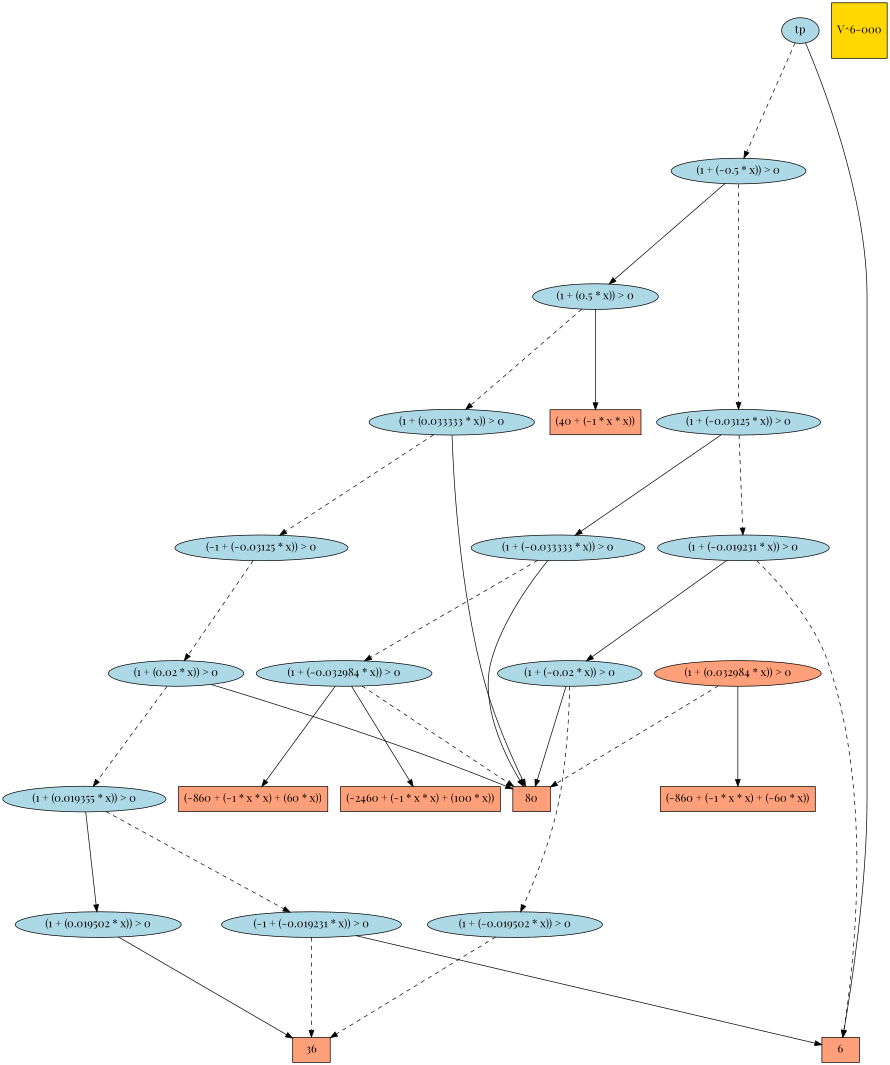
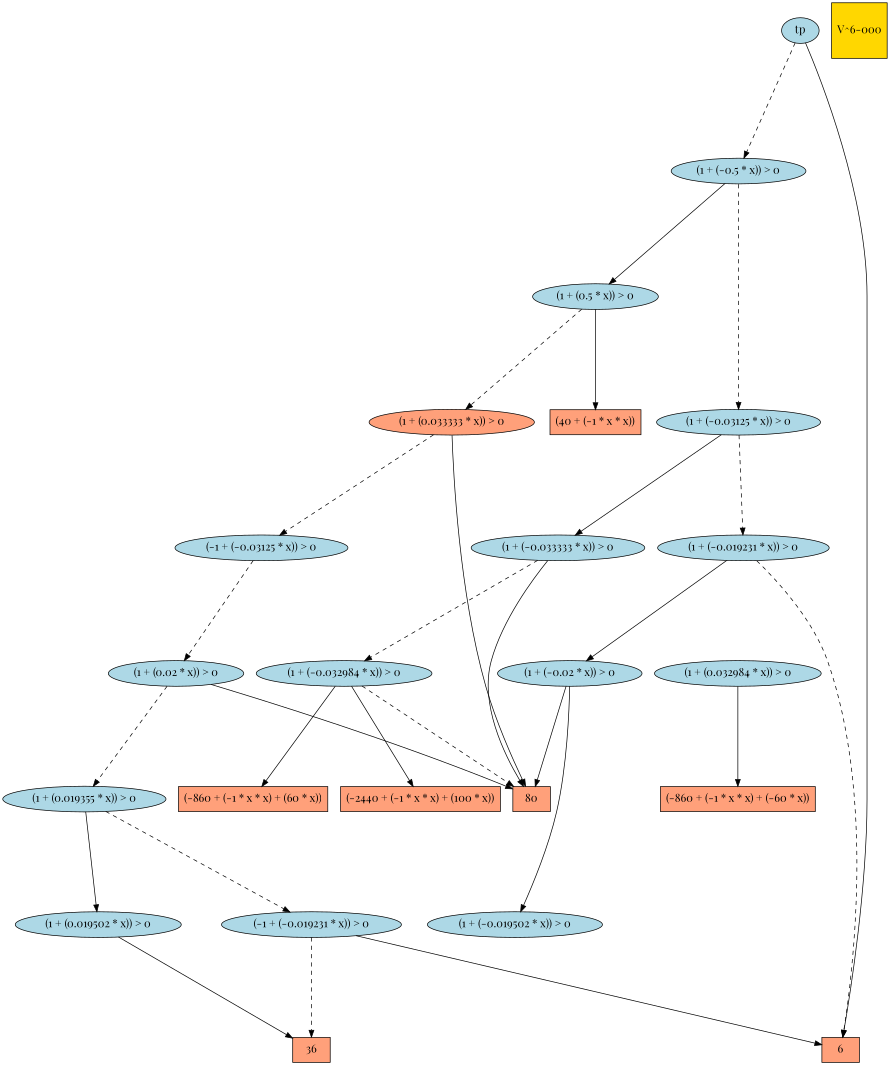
node "(1 + (0.033333 * x)) > 0": fillcolor lightblue -> lightsalmon
node "(1 + (0.032984 * x)) > 0": fillcolor lightsalmon -> lightblue
edge "(1 + (0.032984 * x)) > 0" -> "80": removed
node "(-2460 + (-1 * x * x) + (100 * x))": label "(-2460 + (-1 * x * x) + (100 * x))" -> "(-2440 + (-1 * x * x) + (100 * x))"
edge "(1 + (-0.02 * x)) > 0" -> "(1 + (-0.019502 * x)) > 0": style dashed -> solid
edge "(1 + (-0.019502 * x)) > 0" -> "36": removed
